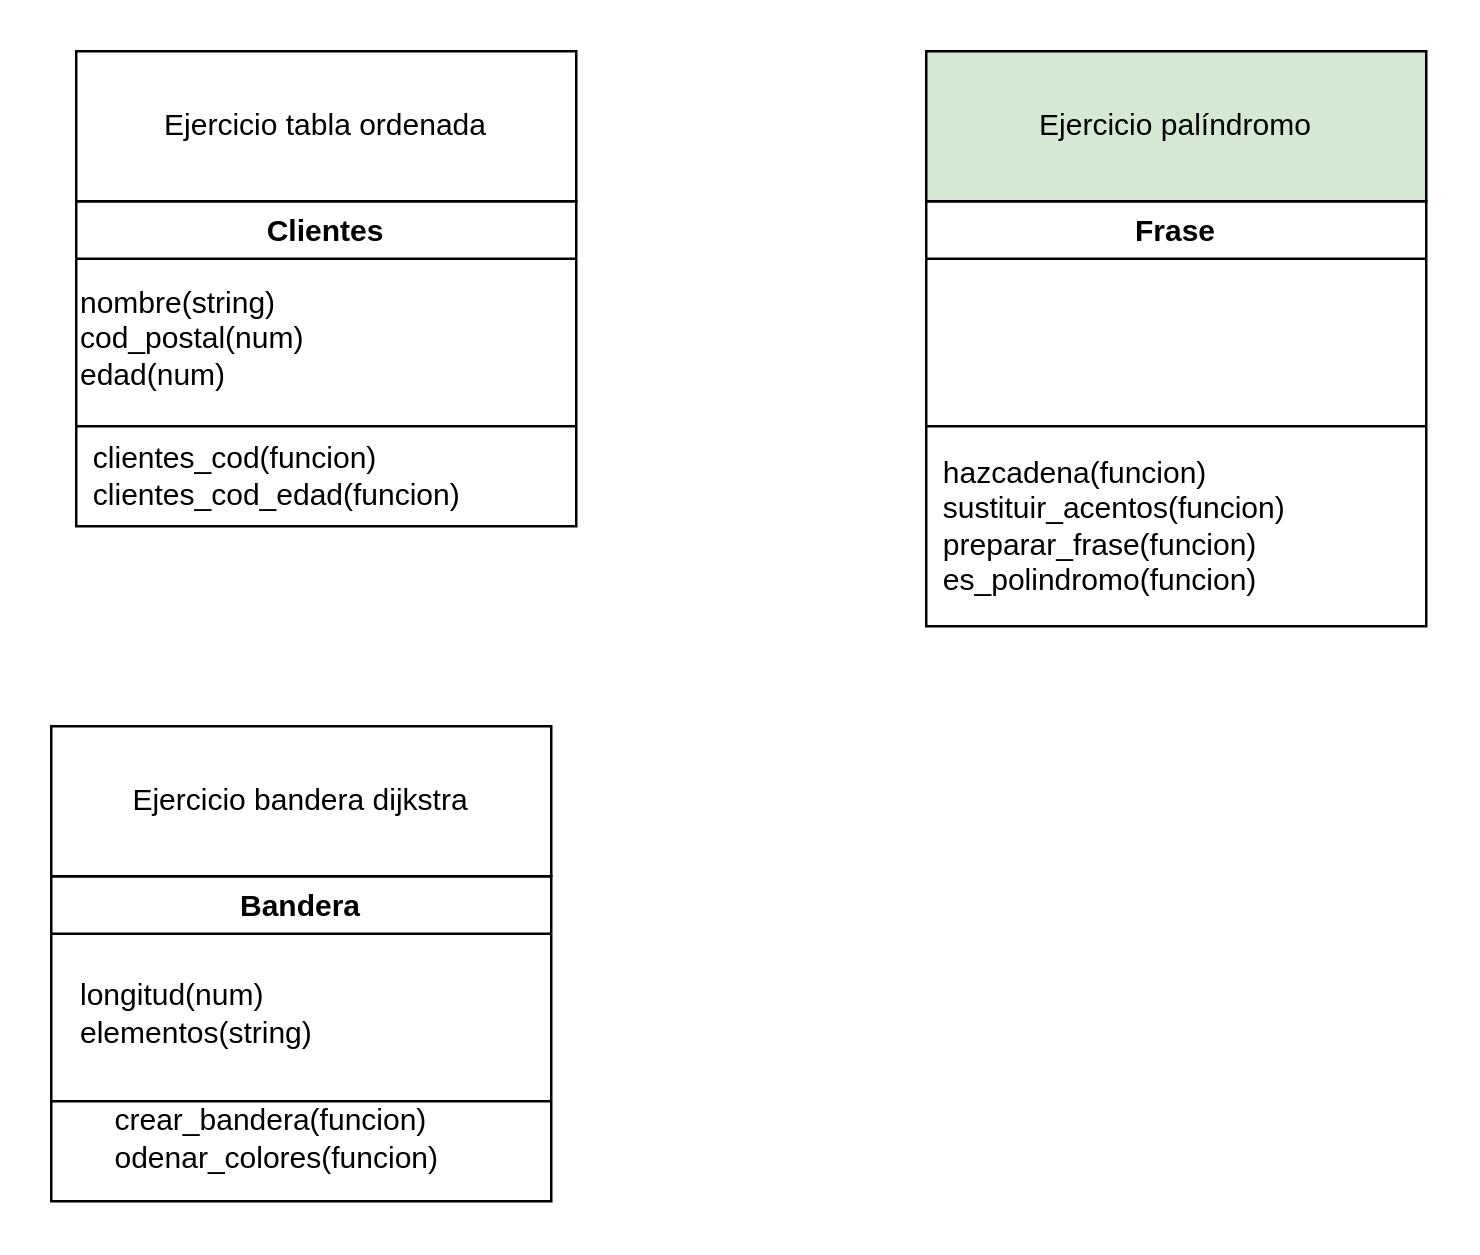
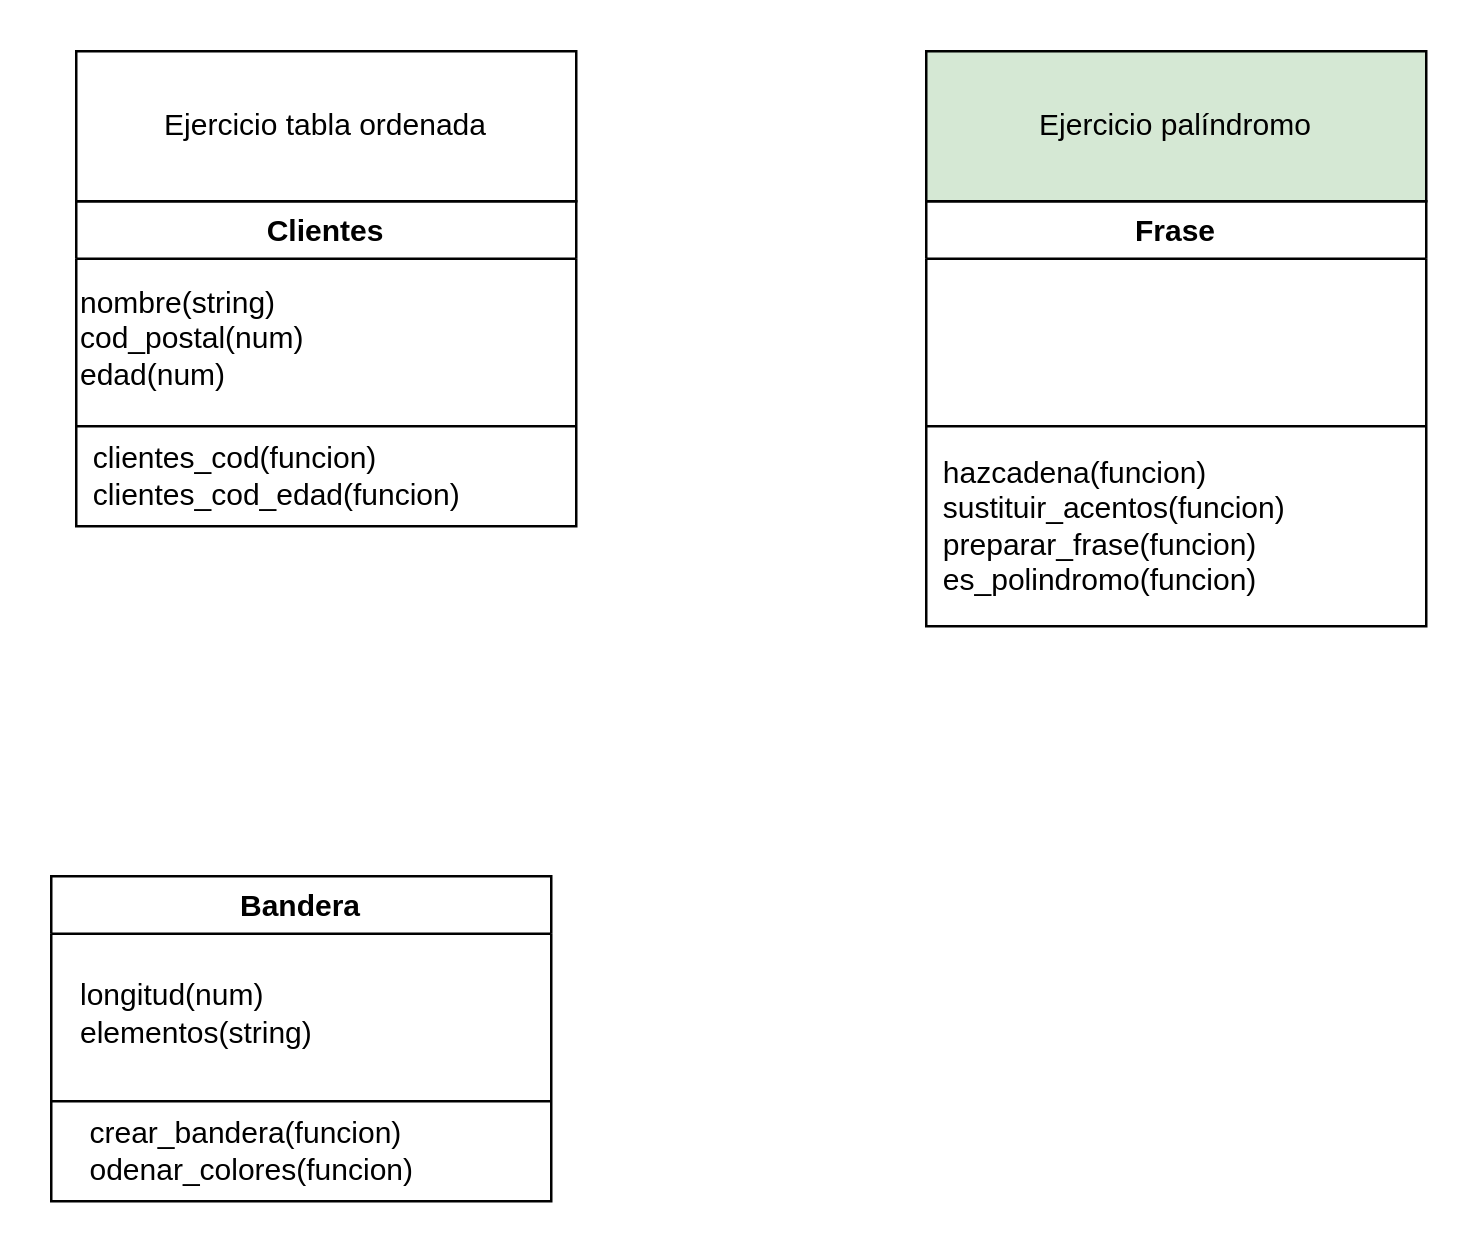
node "Ejercicio bandera dijkstra": removed
node "crear_bandera(funcion) odenar_colores(funcion)": moved (276, 1139) -> (251, 1151)
